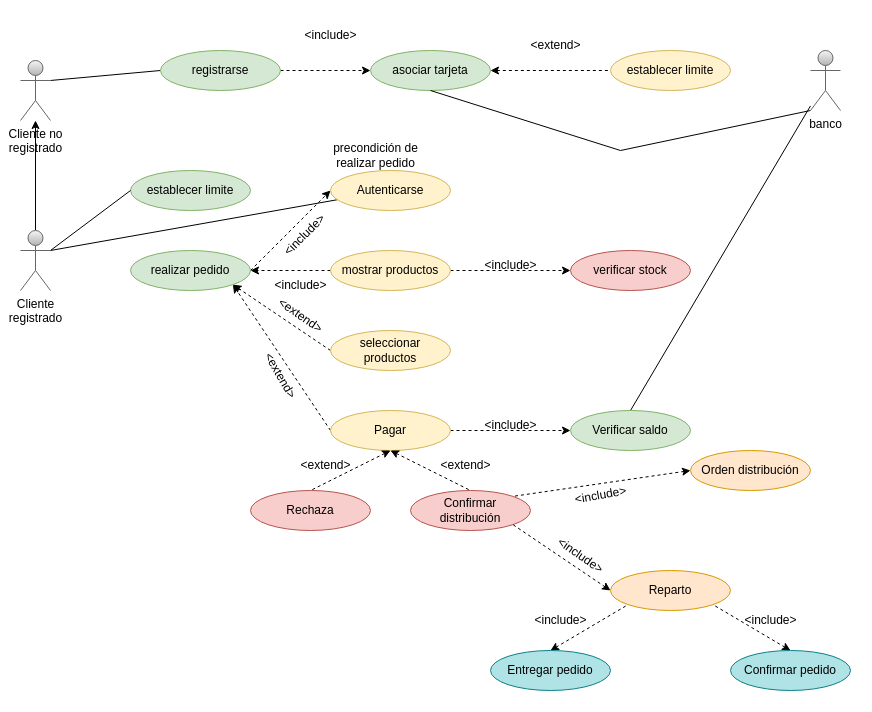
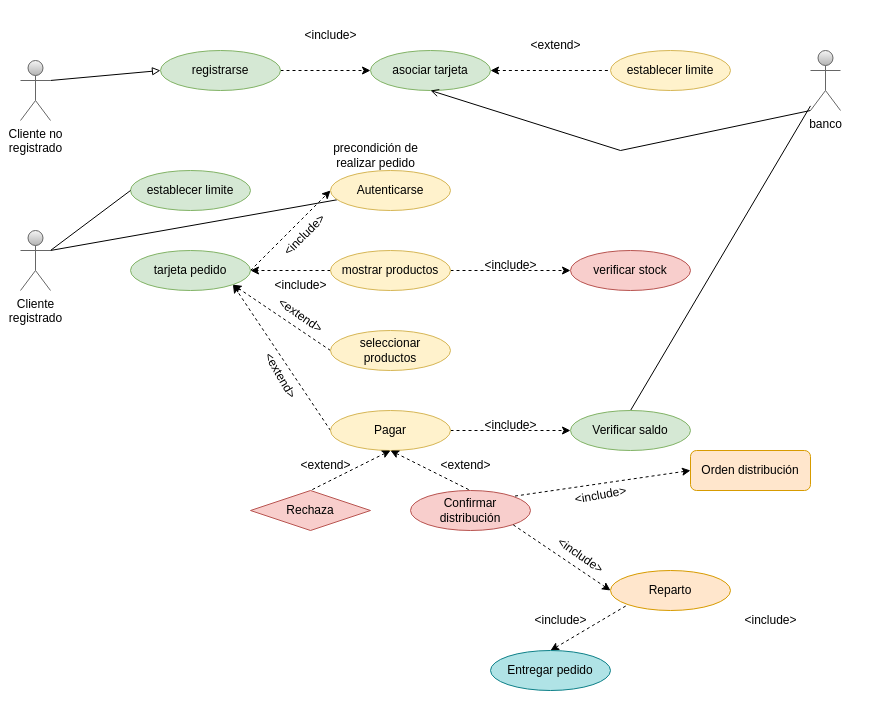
edge "registrarse" -- "Cliente no registrado": arrowhead none -> block
edge "asociar tarjeta" -- "banco": arrowhead none -> open
edge "Cliente registrado" -> "Cliente no registrado": removed
node "realizar pedido": label "realizar pedido" -> "tarjeta pedido"
node "Orden distribución": shape ellipse -> rounded rectangle
node "Rechaza": shape ellipse -> diamond
edge "Reparto" -> "Confirmar pedido": removed
node "Confirmar pedido": removed
